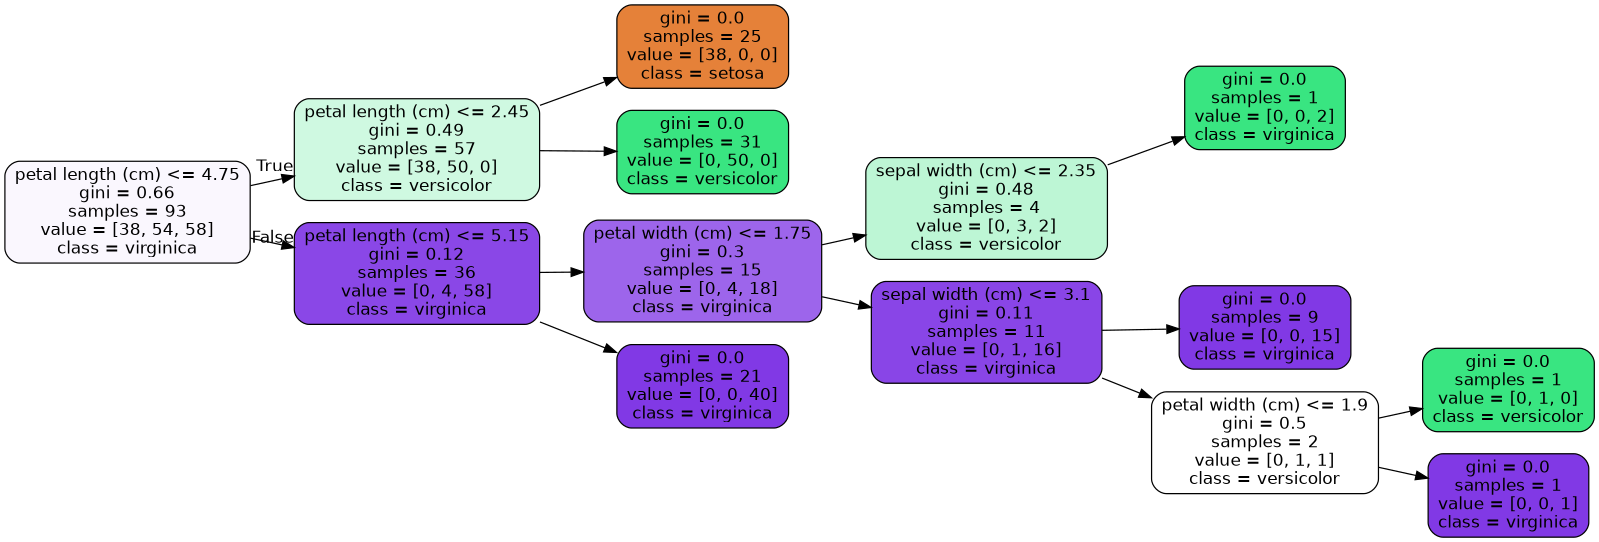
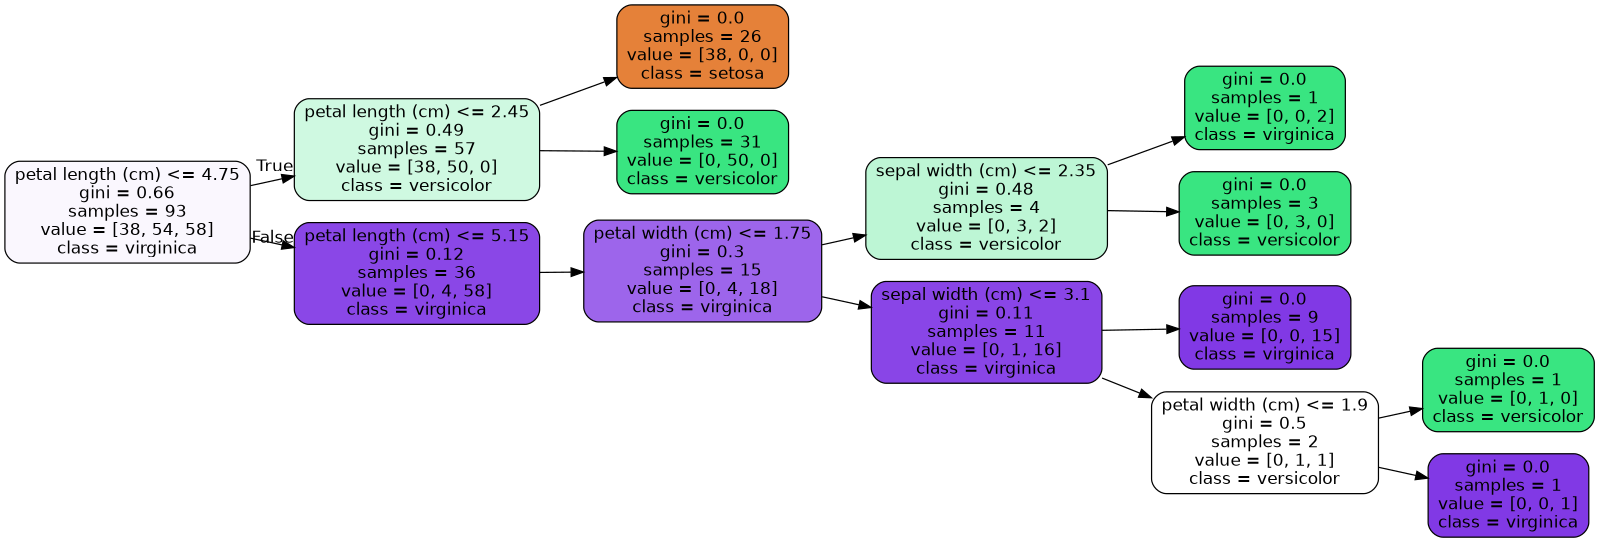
node "gini = 0.0 samples = 25 value = [38, 0, 0] class = setosa": label "gini = 0.0 samples = 25 value = [38, 0, 0] class = setosa" -> "gini = 0.0 samples = 26 value = [38, 0, 0] class = setosa"
node "gini = 0.0 samples = 3 value = [0, 3, 0] class = versicolor": added
node "gini = 0.0 samples = 21 value = [0, 0, 40] class = virginica": removed
